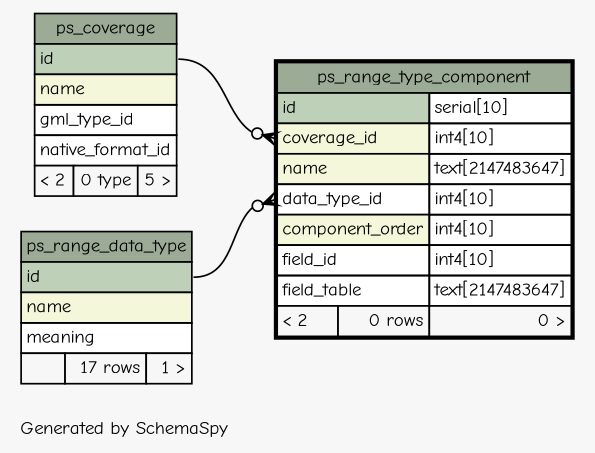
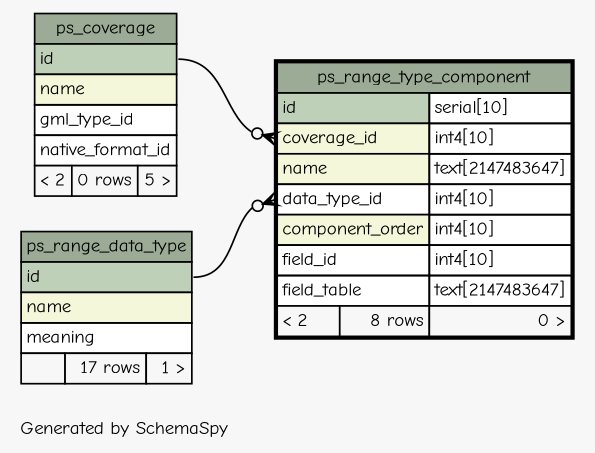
node "ps_coverage": text "0 type" -> "0 rows"
node "ps_range_type_component": text "0 rows" -> "8 rows"
